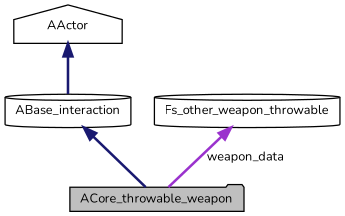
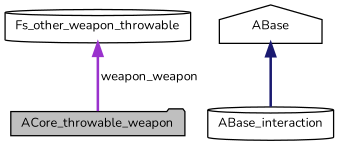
node "AActor": label "AActor" -> "ABase"
edge "ACore_throwable_weapon" -> "Fs_other_weapon_throwable": label " weapon_data" -> " weapon_weapon"
edge "ACore_throwable_weapon" -> "ABase_interaction": removed
